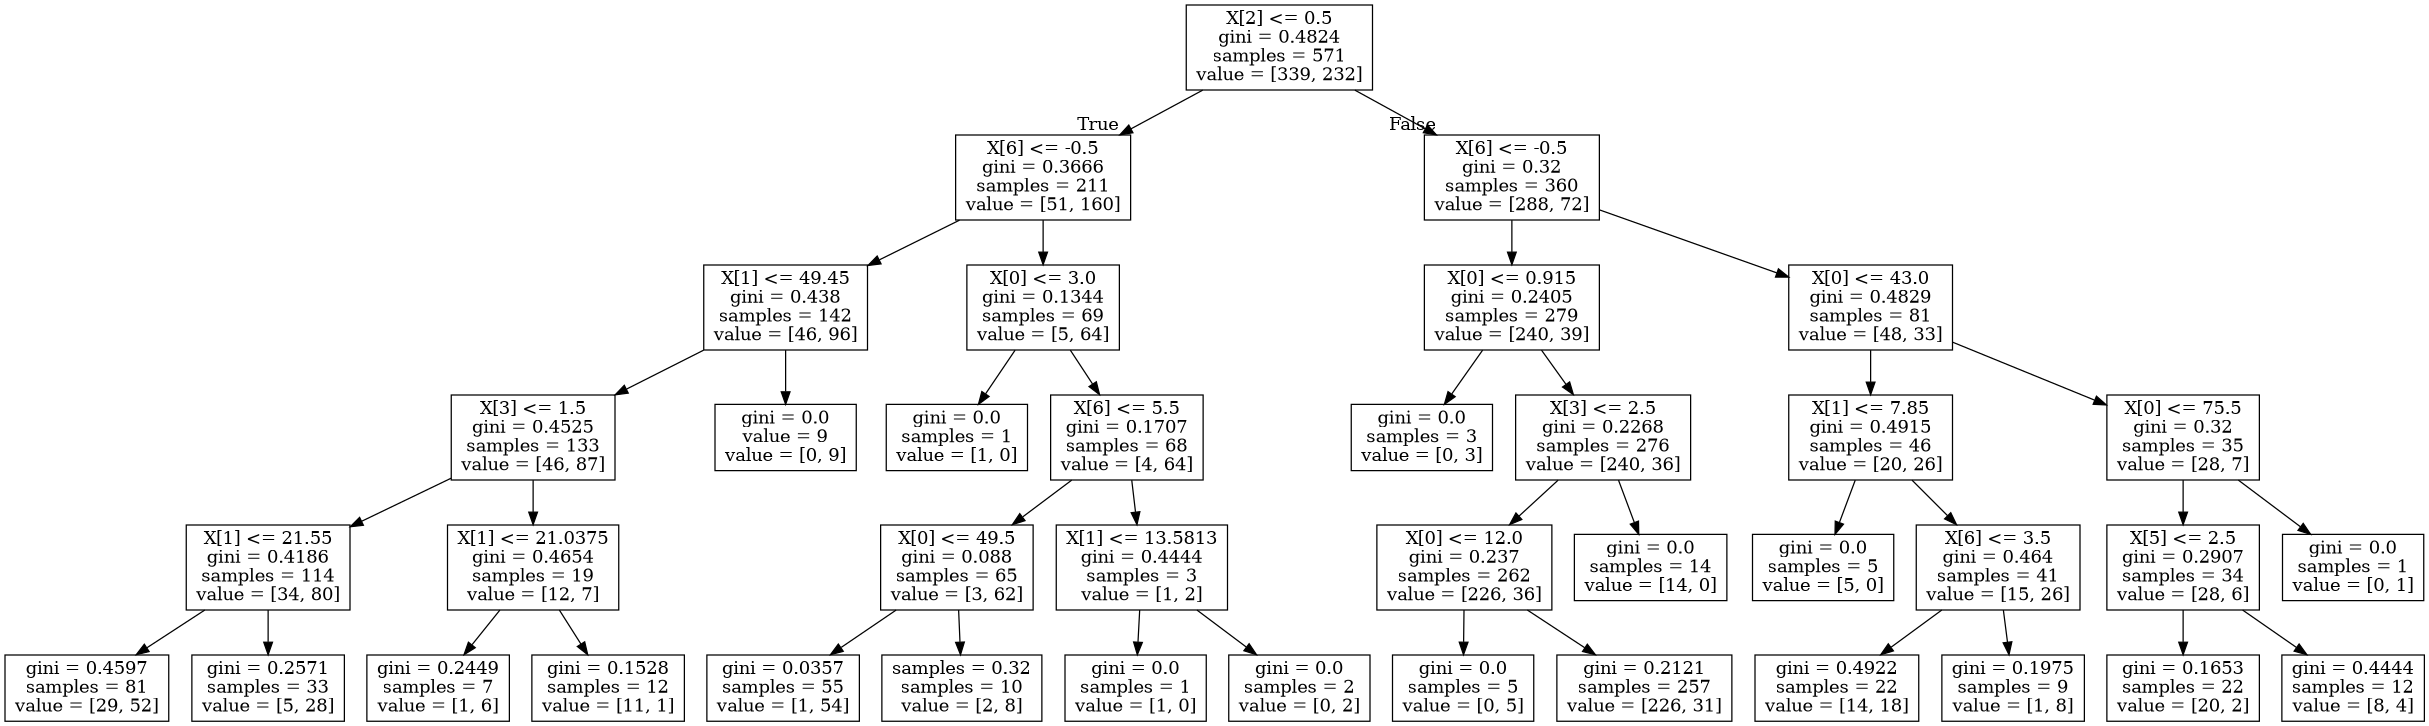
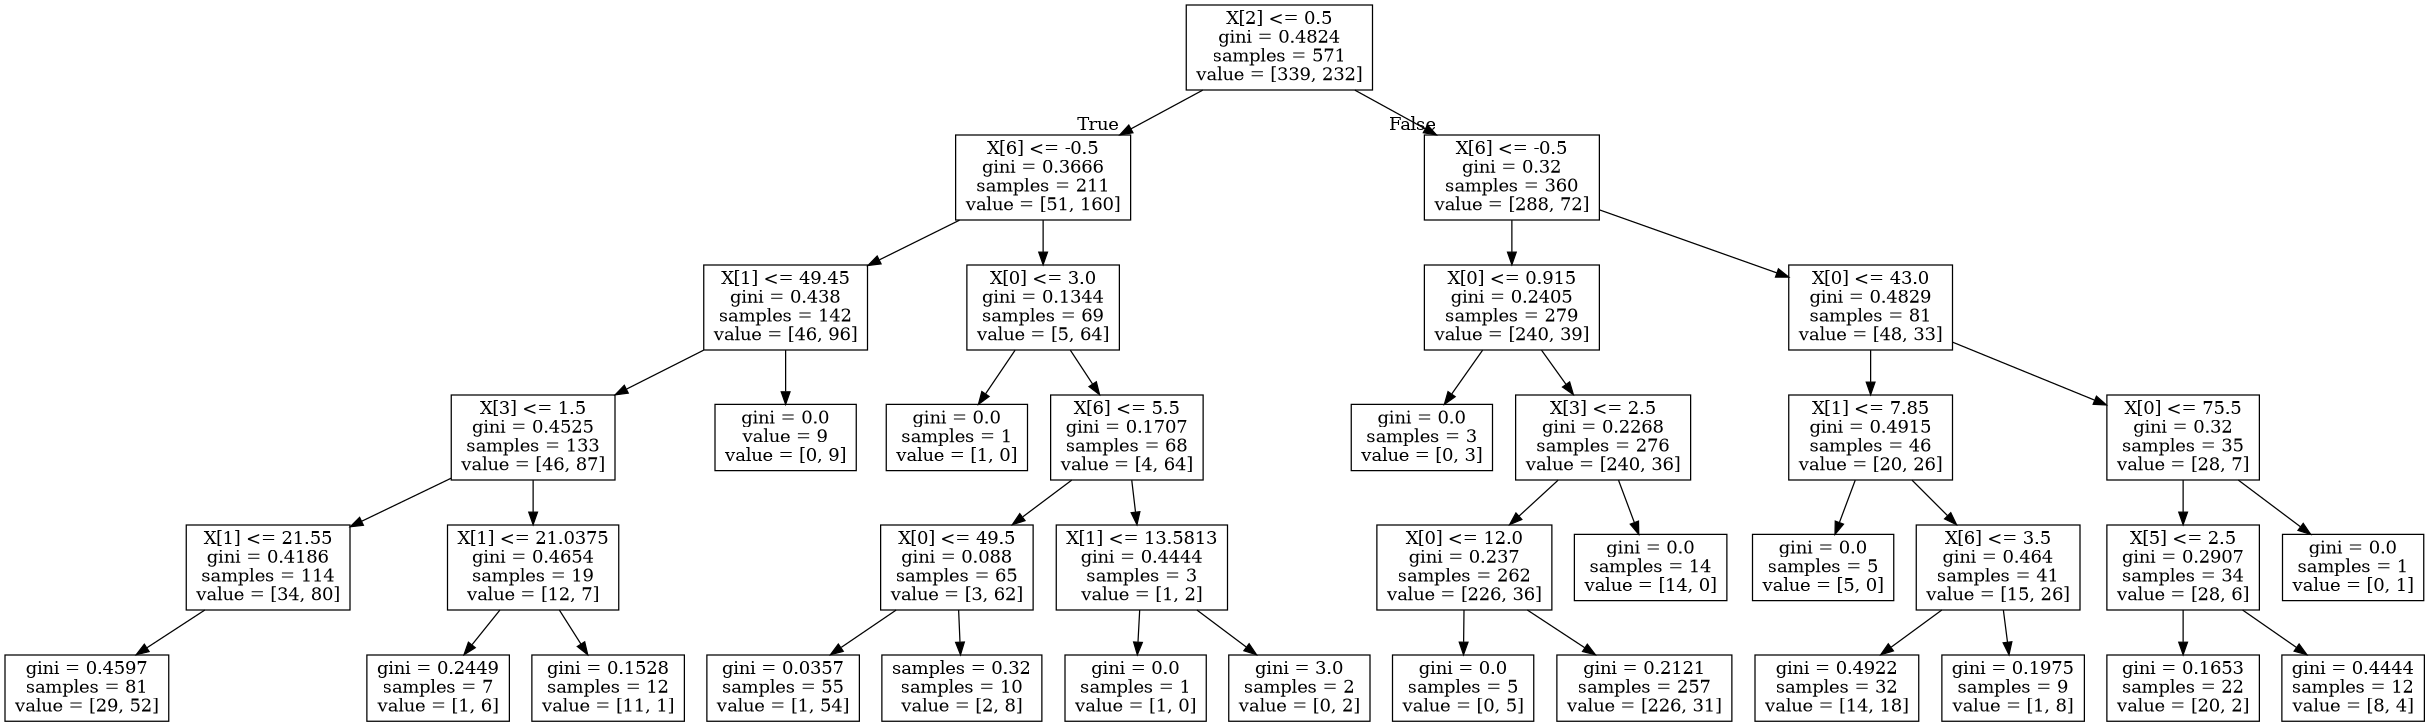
node "gini = 0.2571 samples = 33 value = [5, 28]": removed
node "gini = 0.0 samples = 2 value = [0, 2]": label "gini = 0.0 samples = 2 value = [0, 2]" -> "gini = 3.0 samples = 2 value = [0, 2]"
node "gini = 0.4922 samples = 22 value = [14, 18]": label "gini = 0.4922 samples = 22 value = [14, 18]" -> "gini = 0.4922 samples = 32 value = [14, 18]"
